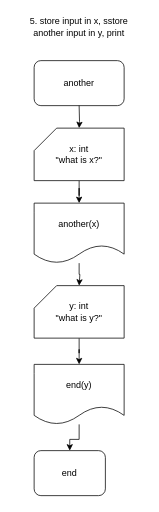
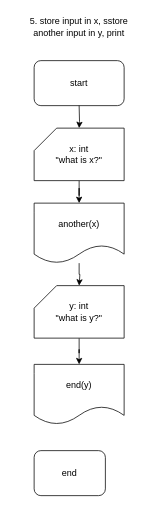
node "another": label "another" -> "start"
edge "end(y)" -> "end": removed
